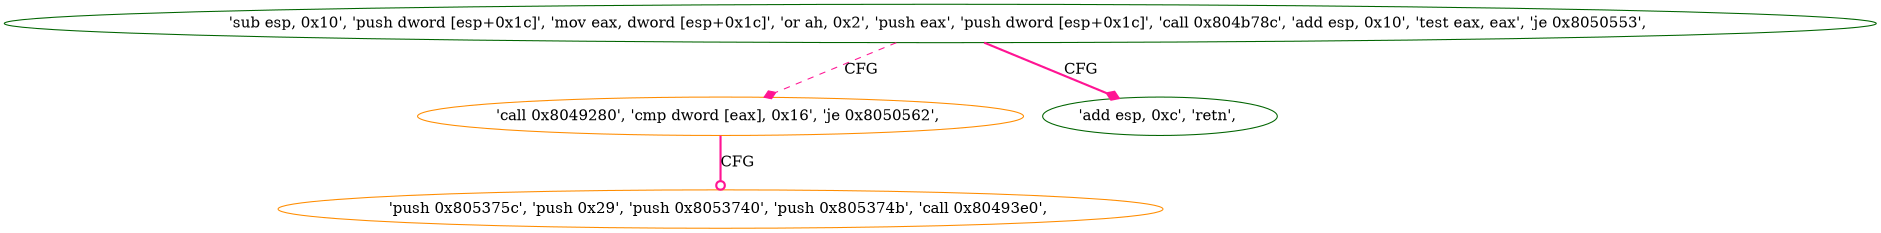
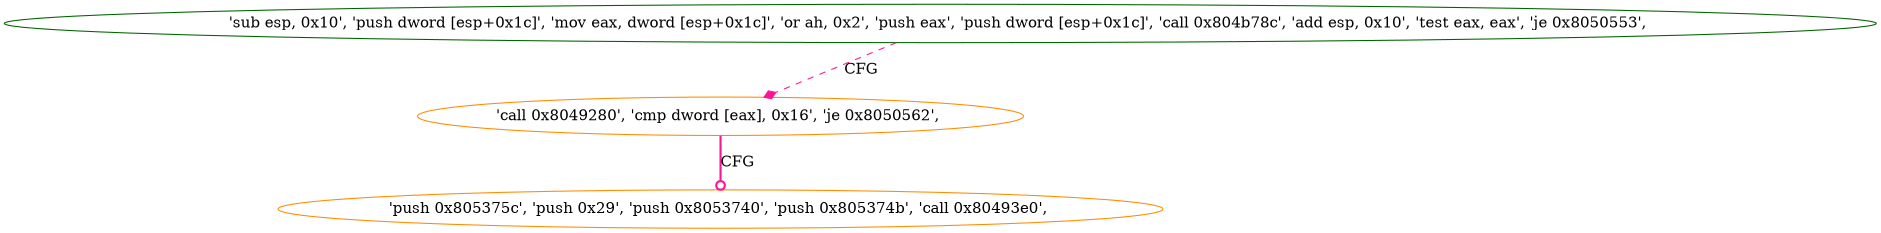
node "'add esp, 0xc', 'retn',": removed
